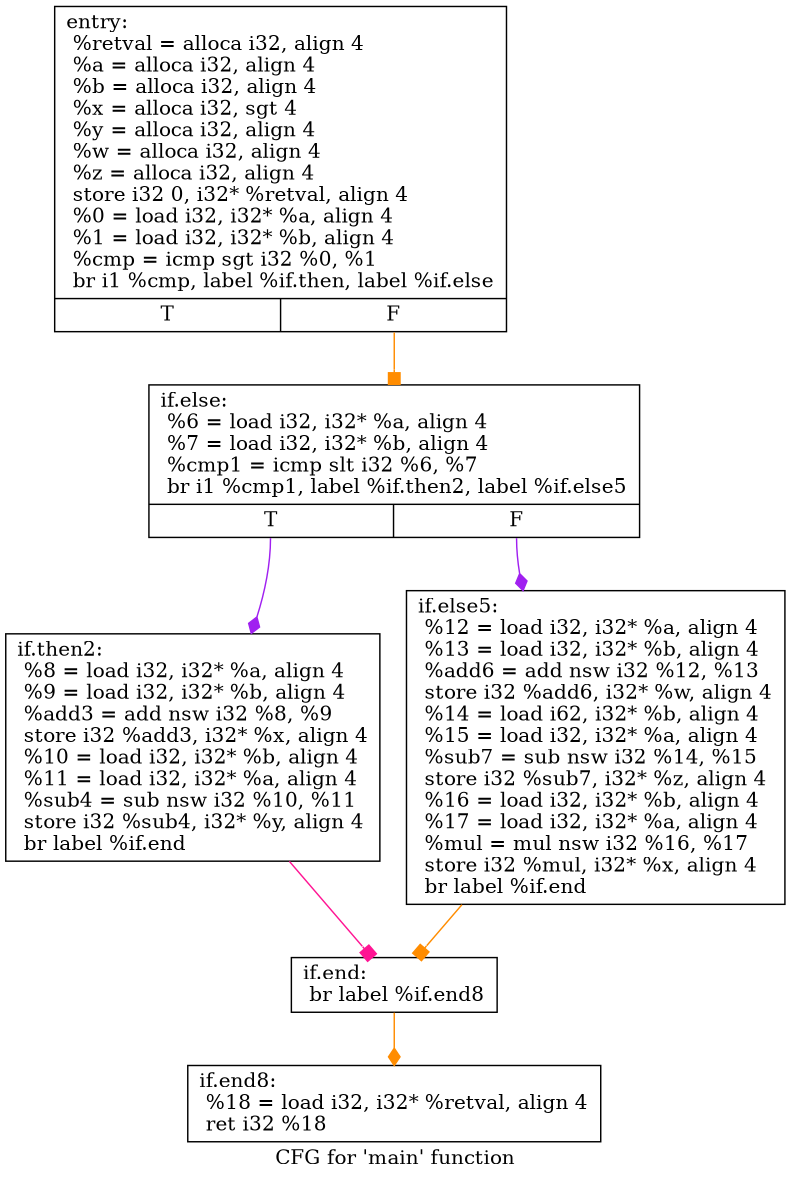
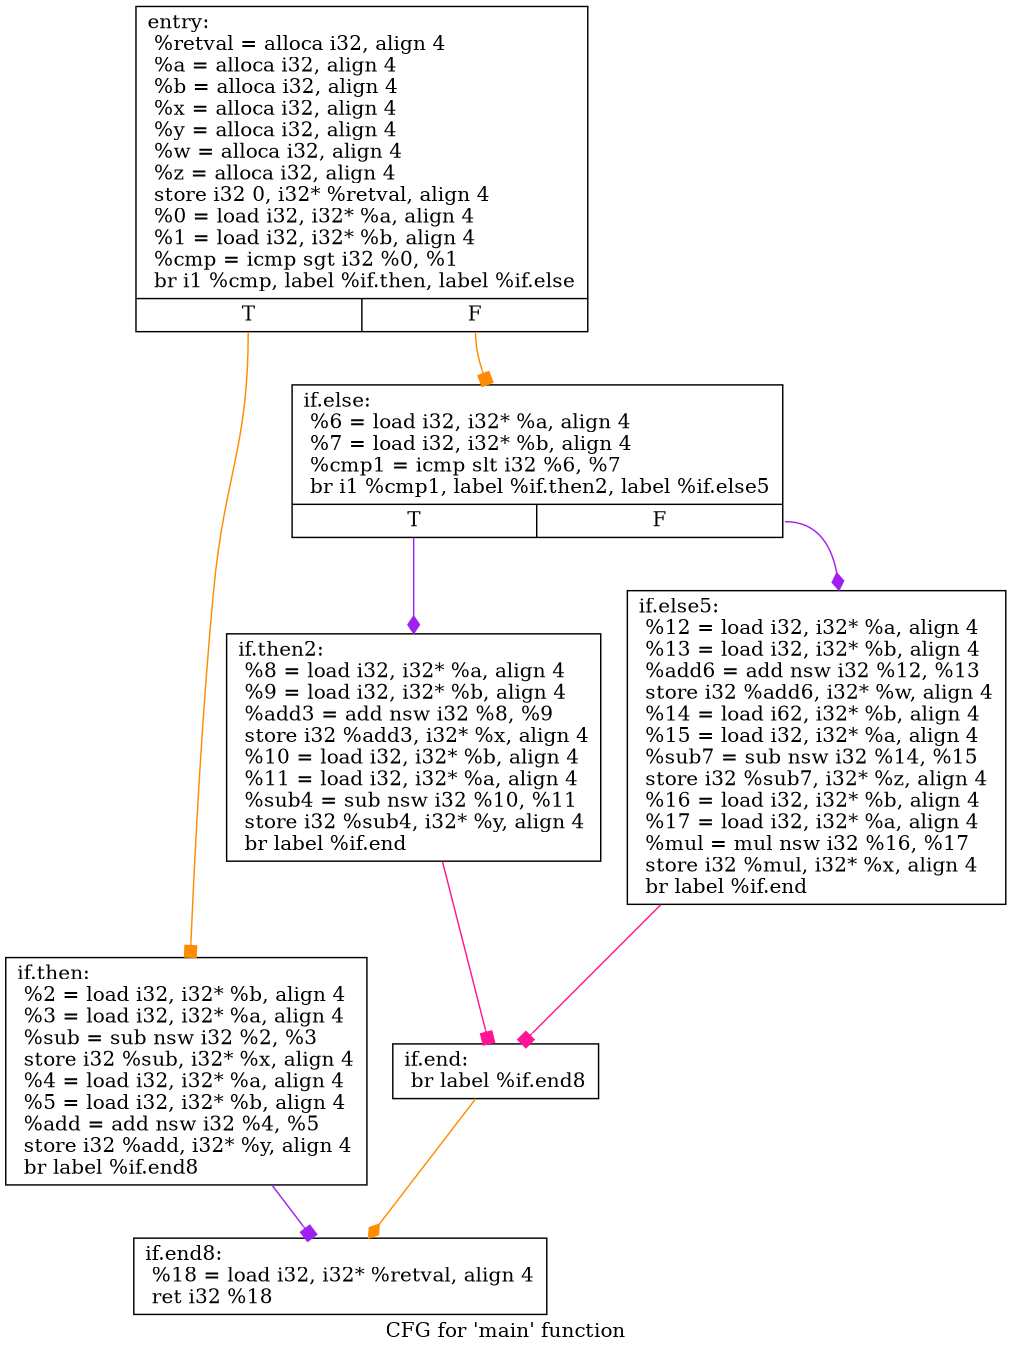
node "entry:": text "%x = alloca i32, sgt 4" -> "%x = alloca i32, align 4"
edge "if.else5:" -> "if.end:": color darkorange -> deeppink
node "if.then:": added
